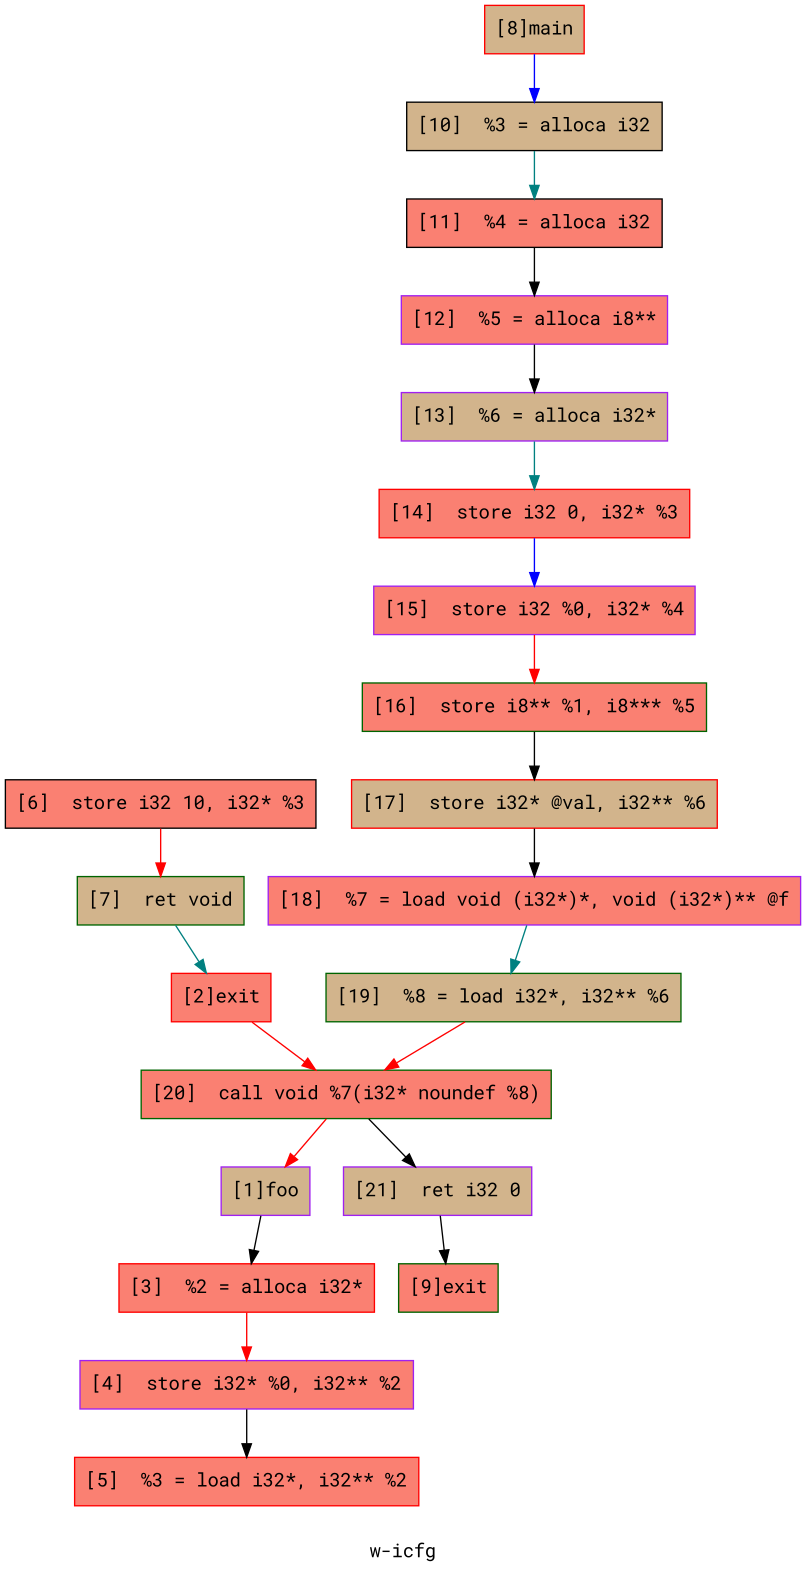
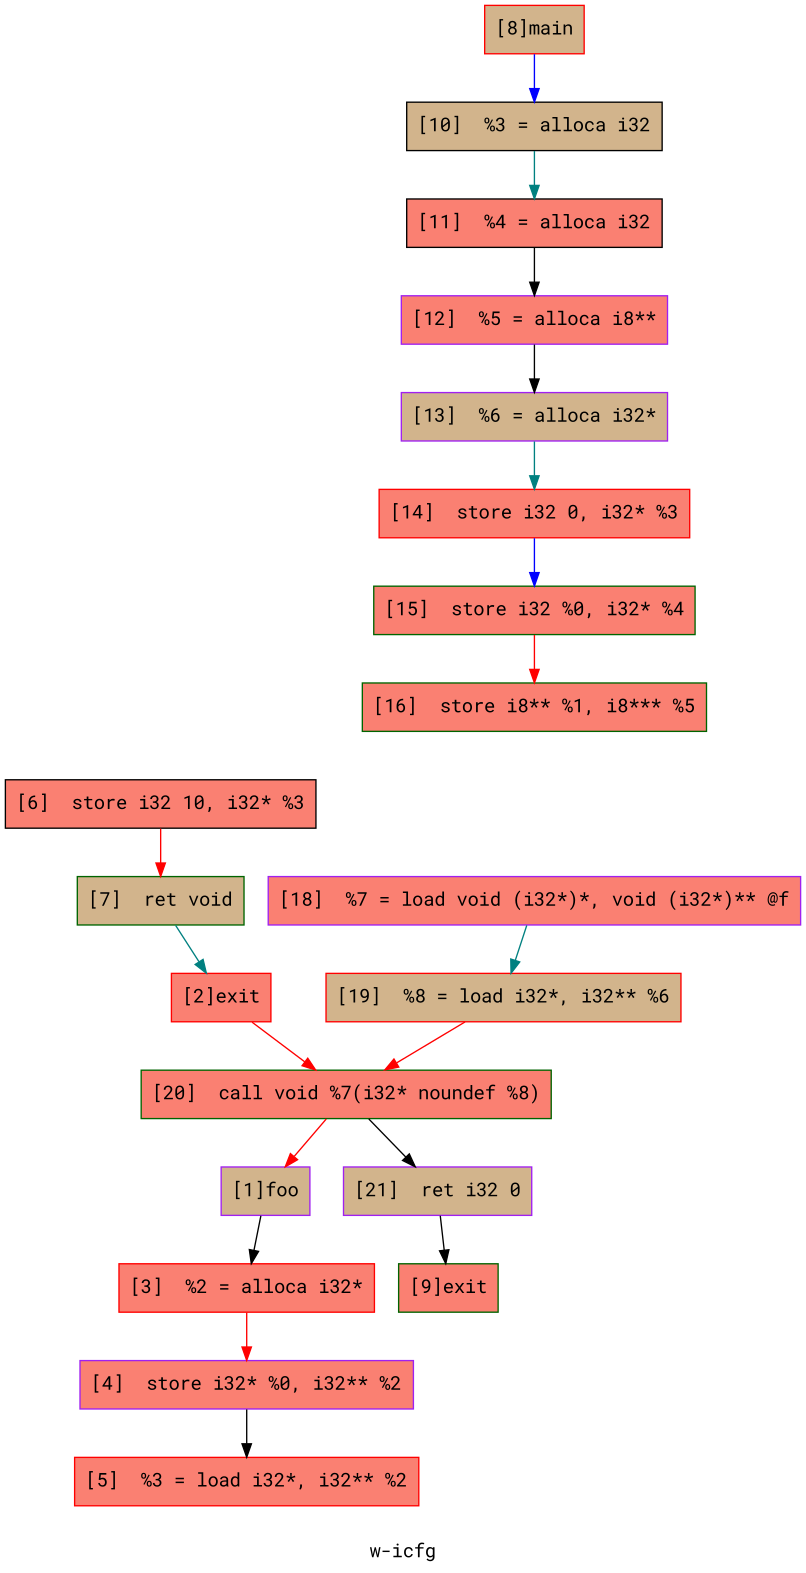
node "[15]  store i32 %0, i32* %4": color purple -> darkgreen
node "[17]  store i32* @val, i32** %6": removed
node "[19]  %8 = load i32*, i32** %6": color darkgreen -> red
